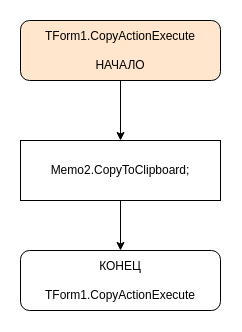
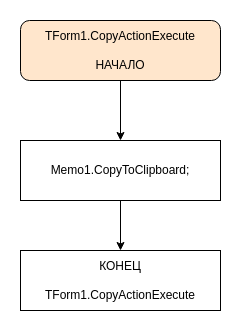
node "Memo2.CopyToClipboard;": label "Memo2.CopyToClipboard;" -> "Memo1.CopyToClipboard;"
node "КОНЕЦ TForm1.CopyActionExecute": shape rounded rectangle -> rectangle
